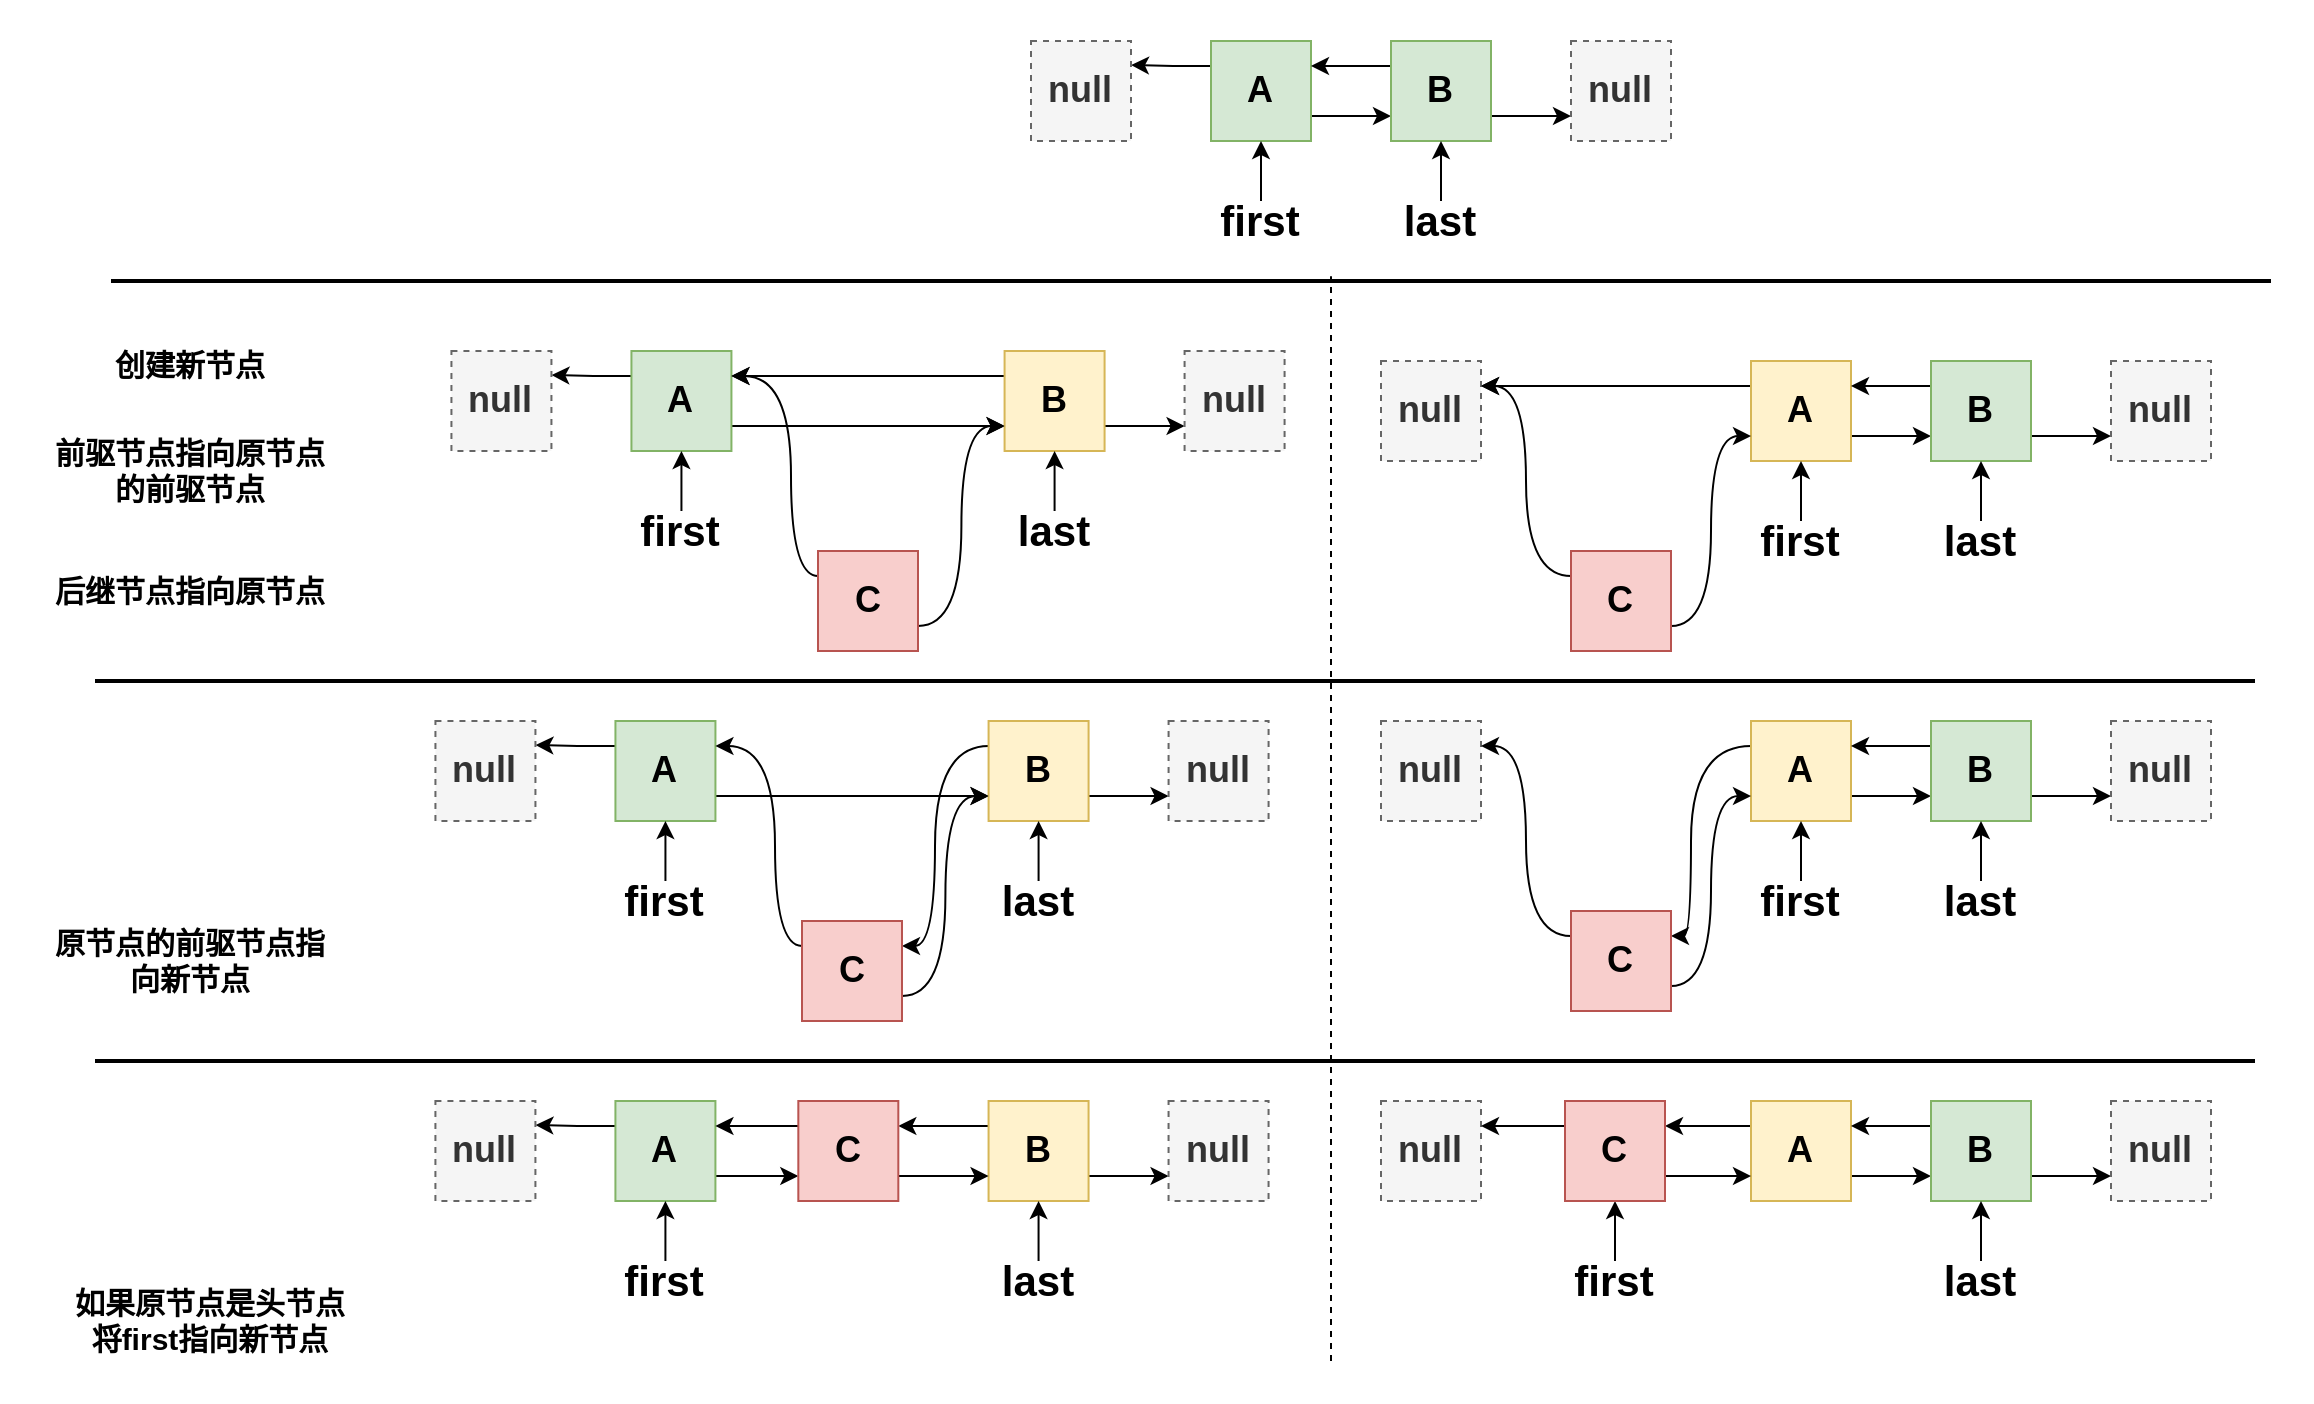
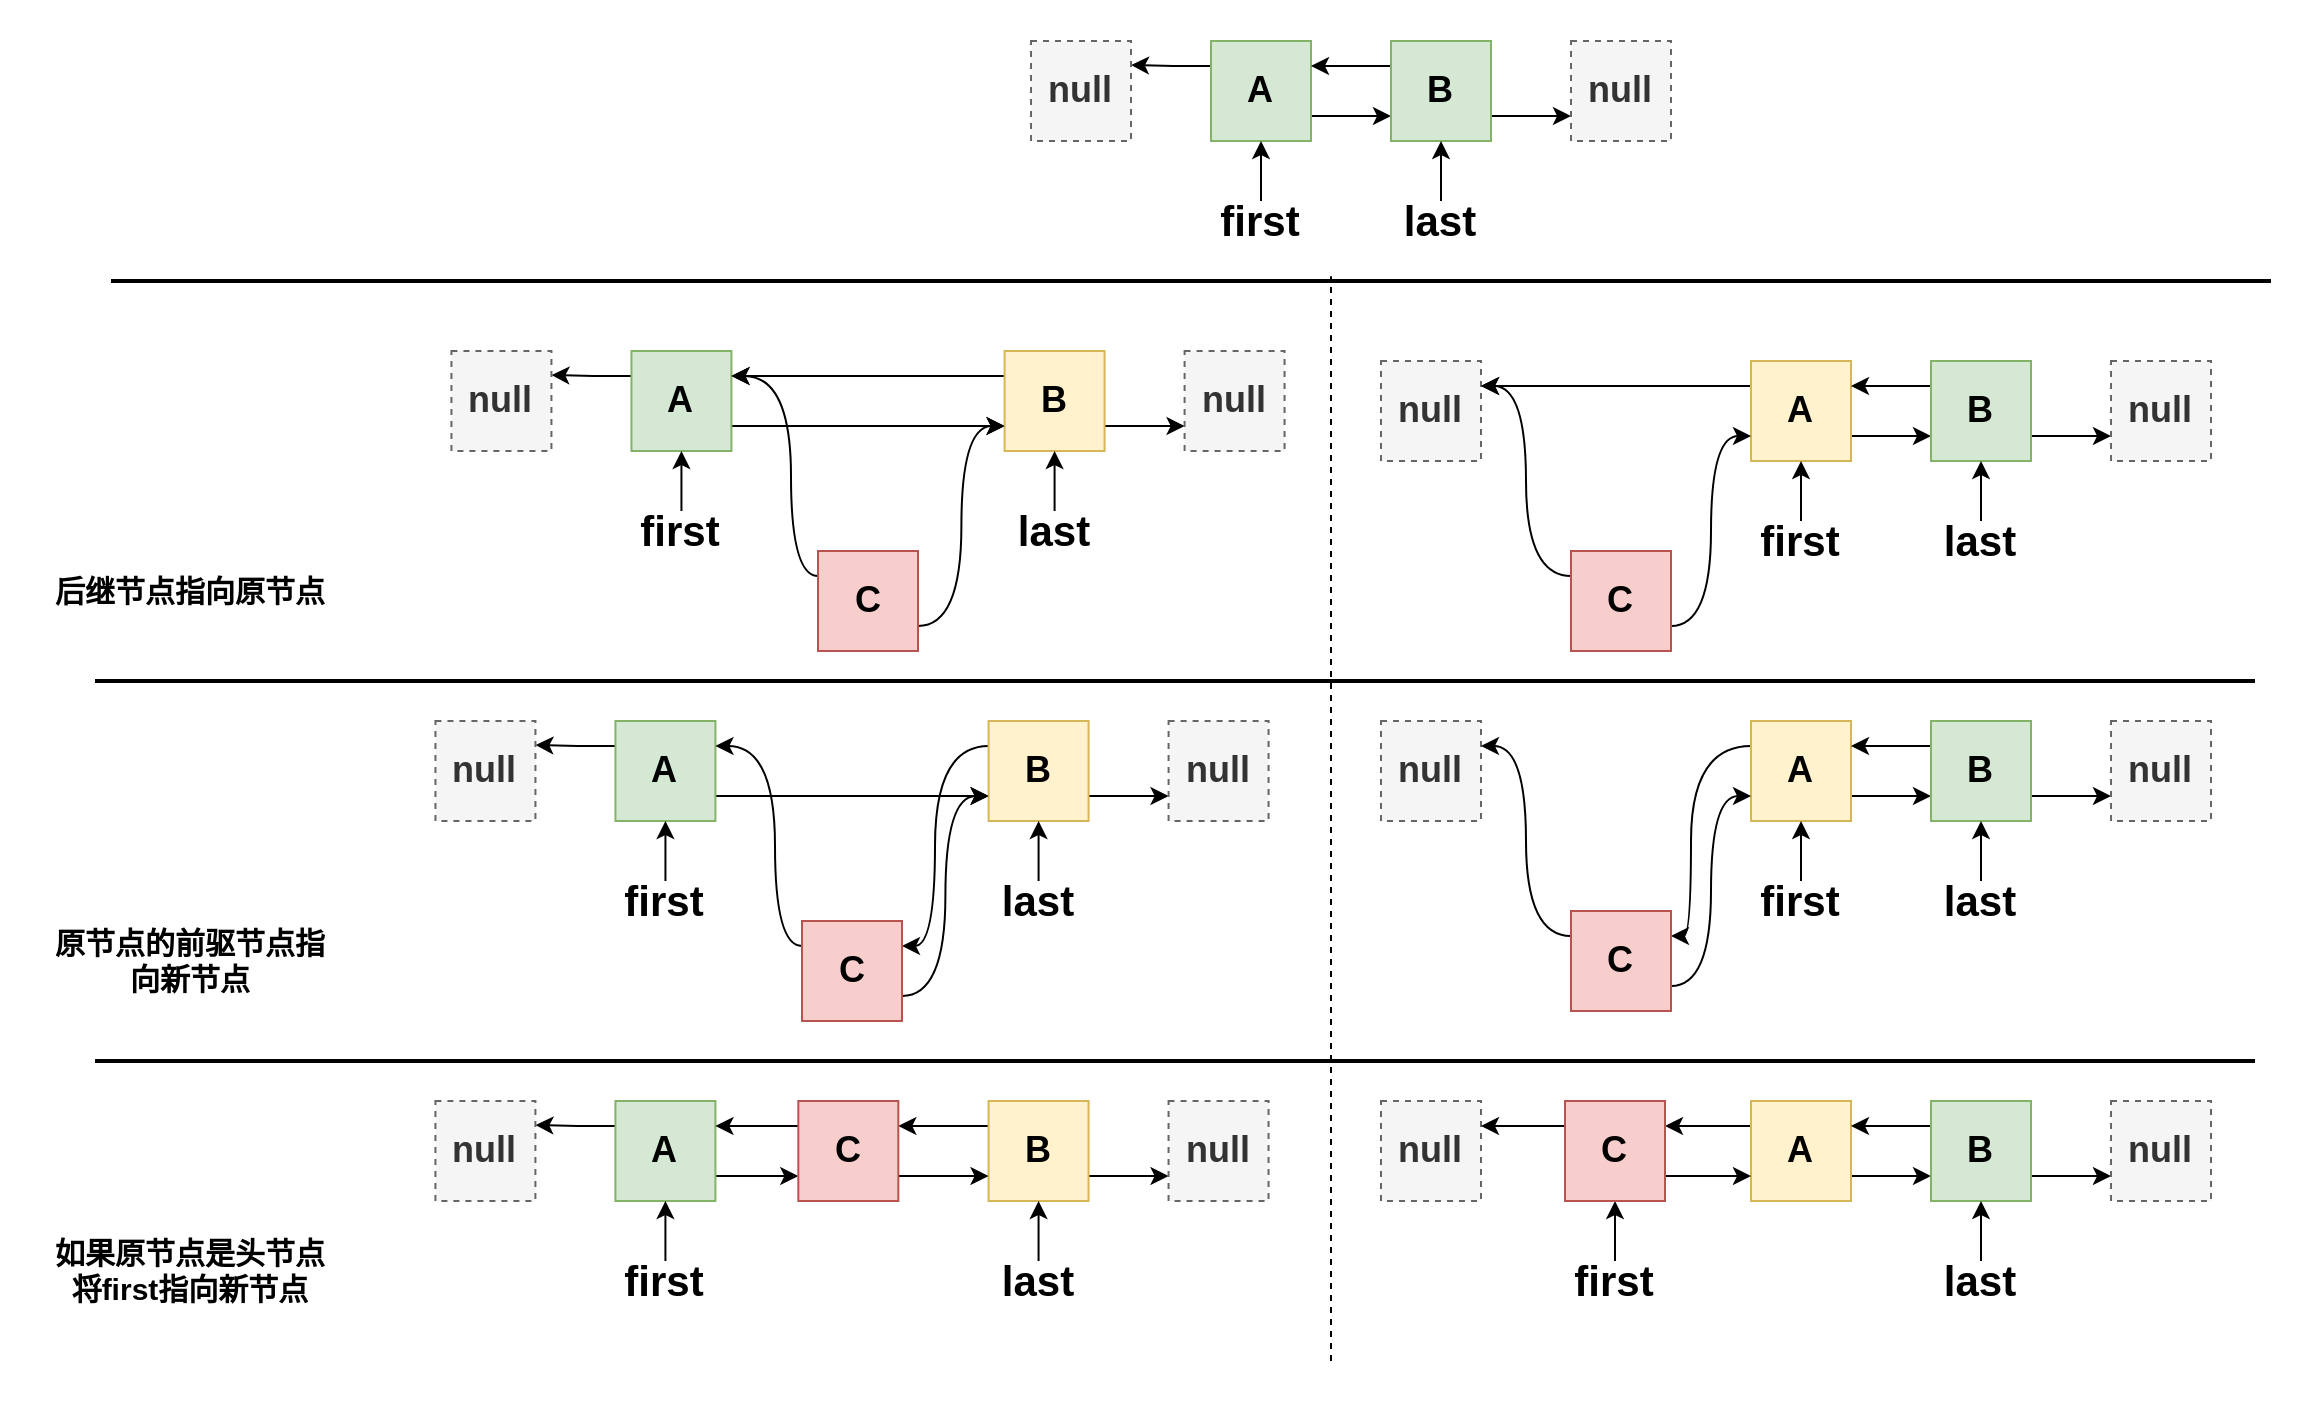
node "创建新节点": removed
node "前驱节点指向原节点的前驱节点": removed
node "如果原节点是头节点 将first指向新节点": moved (211, 1321) -> (191, 1271)
